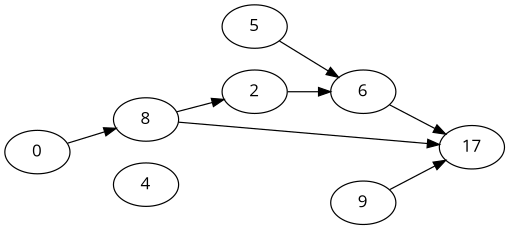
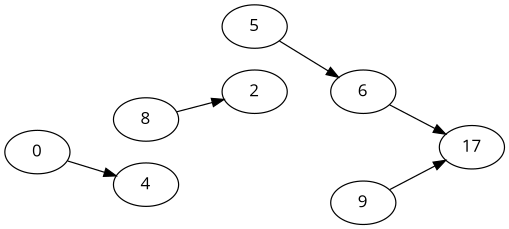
edge "2" -> "6": removed
edge "8" -> "17": removed
edge "0" -> "8": now "0" -> "4"
